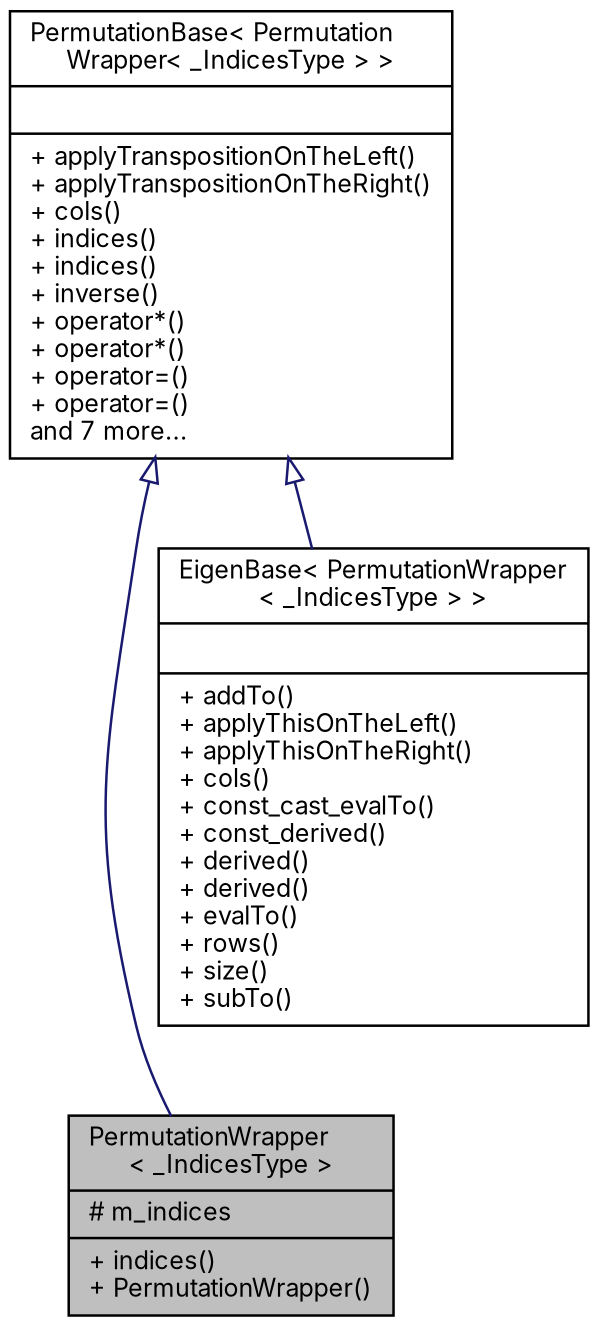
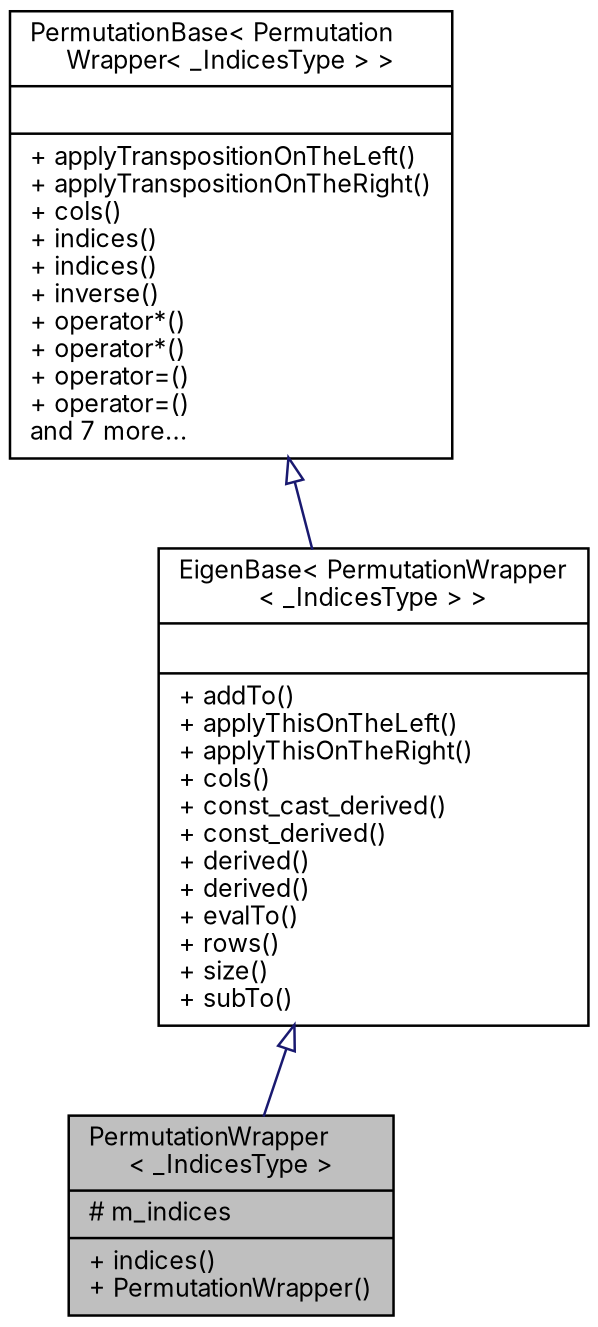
edge "PermutationWrapper" -> "PermutationBase< Permutation": now "PermutationWrapper" -> "EigenBase< PermutationWrapper"
node "EigenBase< PermutationWrapper": text "+ const_cast_evalTo()" -> "+ const_cast_derived()"
